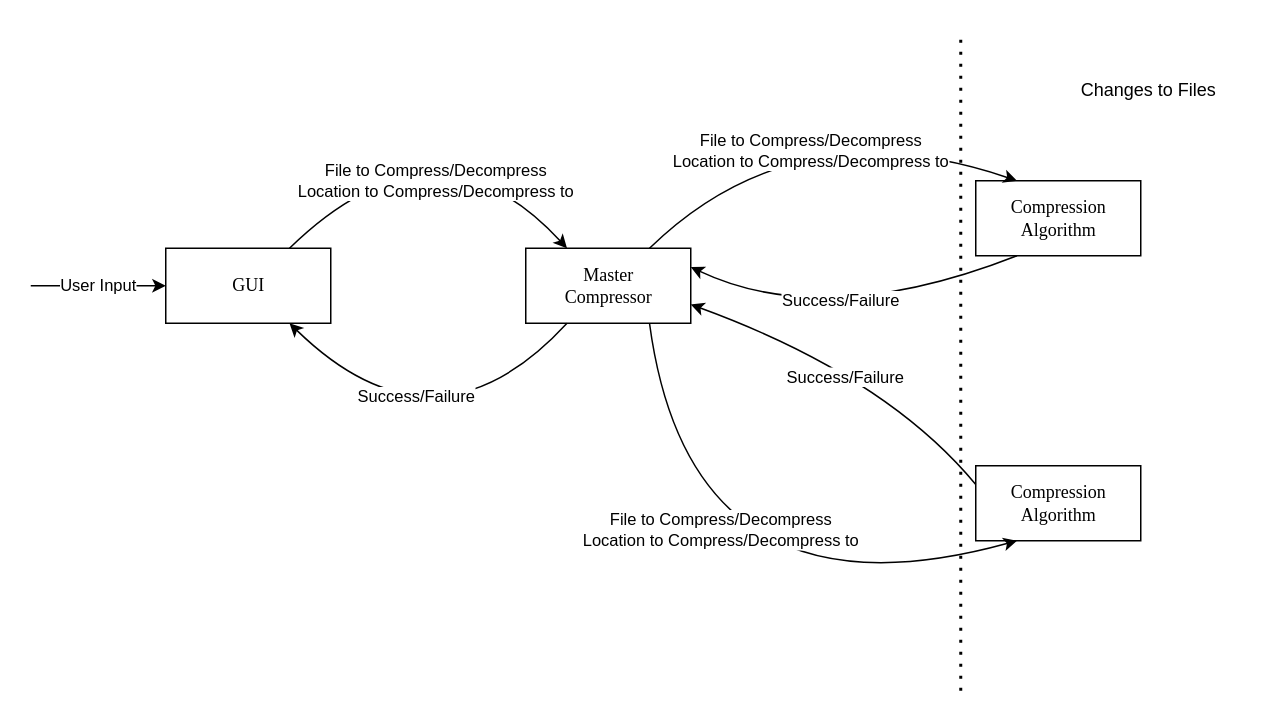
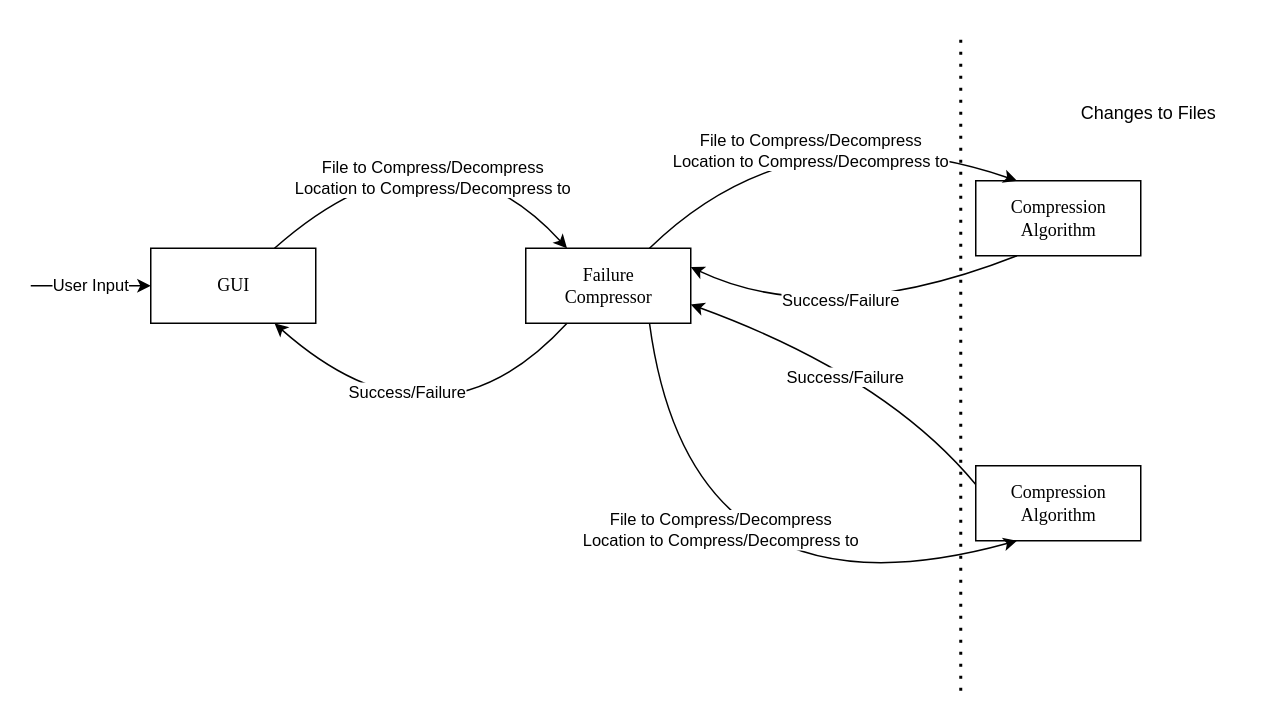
node "Changes to Files": moved (1148, 91) -> (1148, 113)
node "GUI": moved (248, 286) -> (233, 286)
node "Master Compressor": label "Master Compressor" -> "Failure Compressor"
